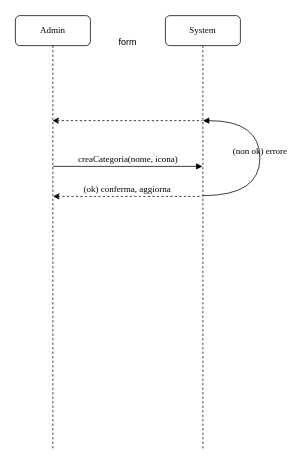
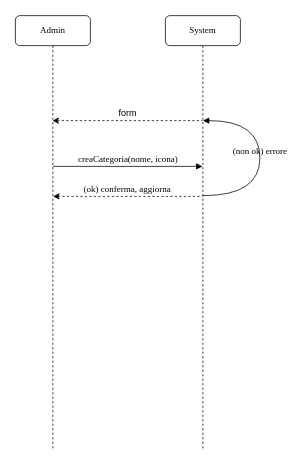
node "form": moved (128, 42) -> (128, 113)
